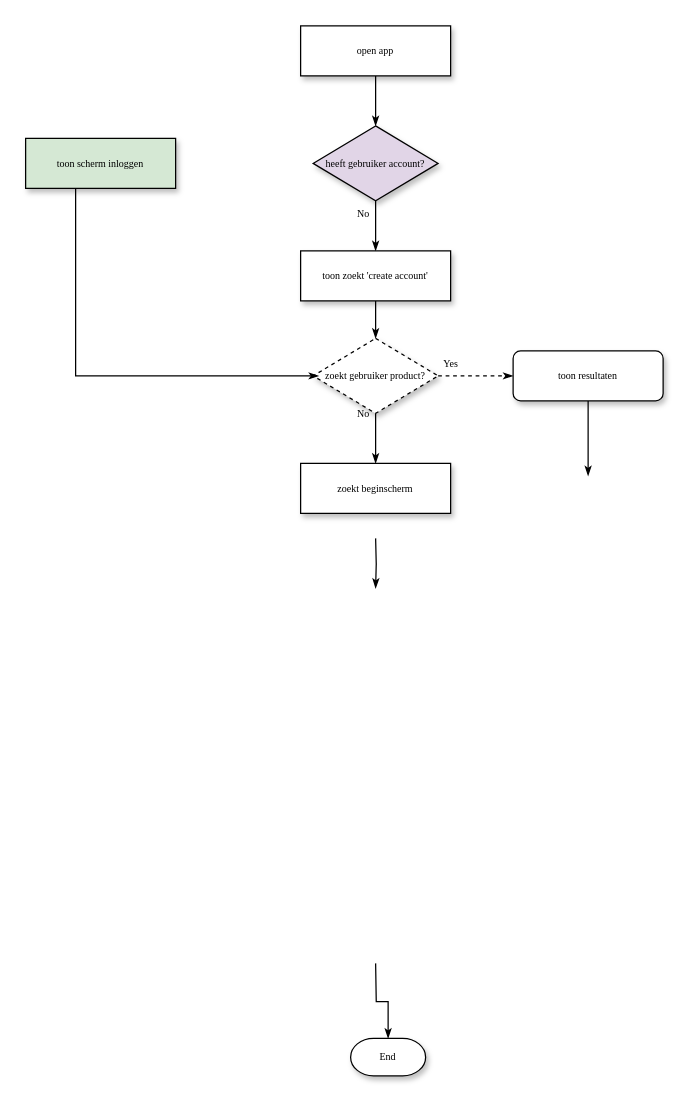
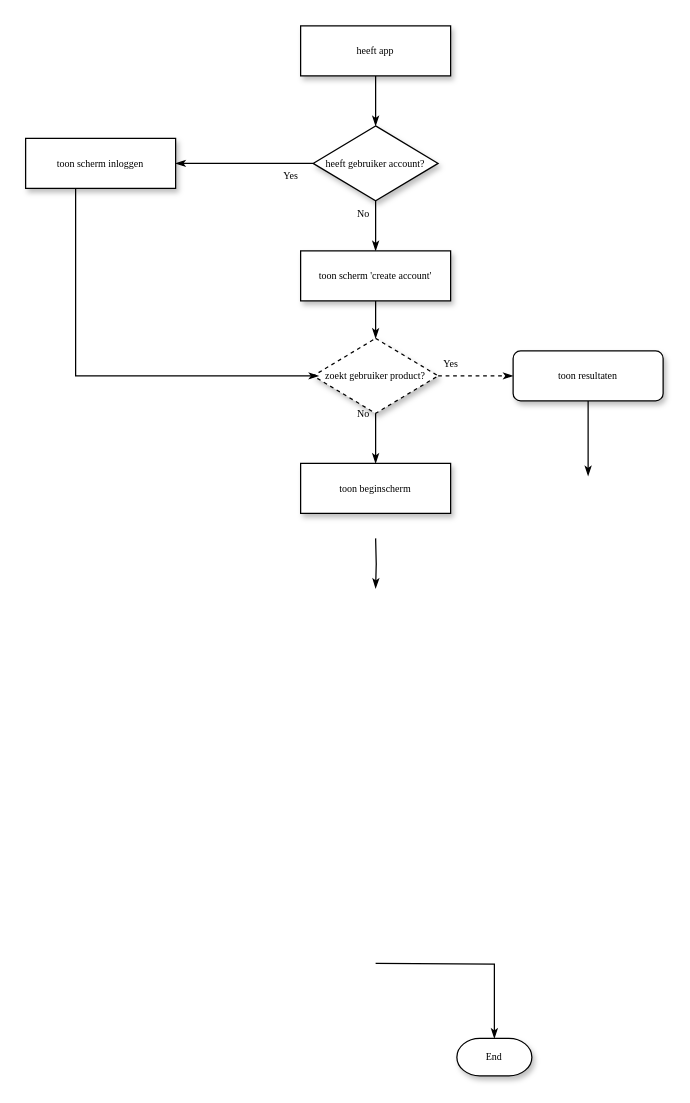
node "open app": label "open app" -> "heeft app"
node "toon scherm inloggen": fillcolor #d5e8d4 -> #ffffff
edge "heeft gebruiker account?" -> "toon scherm inloggen": added, label "Yes"
node "heeft gebruiker account?": fillcolor #e1d5e7 -> #ffffff
node "toon zoekt 'create account'": label "toon zoekt 'create account'" -> "toon scherm 'create account'"
node "zoekt beginscherm": label "zoekt beginscherm" -> "toon beginscherm"
node "End": moved (388, 1057) -> (494, 1057)
